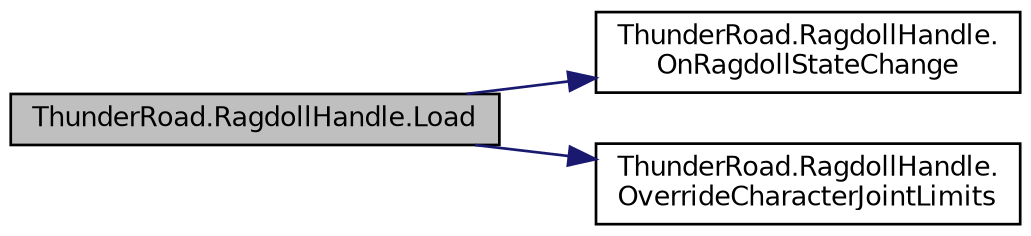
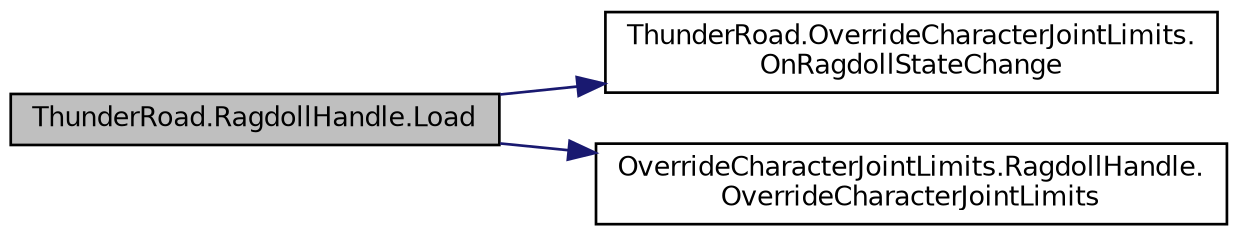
node "ThunderRoad.RagdollHandle. OnRagdollStateChange": label "ThunderRoad.RagdollHandle. OnRagdollStateChange" -> "ThunderRoad.OverrideCharacterJointLimits. OnRagdollStateChange"
node "ThunderRoad.RagdollHandle. OverrideCharacterJointLimits": label "ThunderRoad.RagdollHandle. OverrideCharacterJointLimits" -> "OverrideCharacterJointLimits.RagdollHandle. OverrideCharacterJointLimits"
